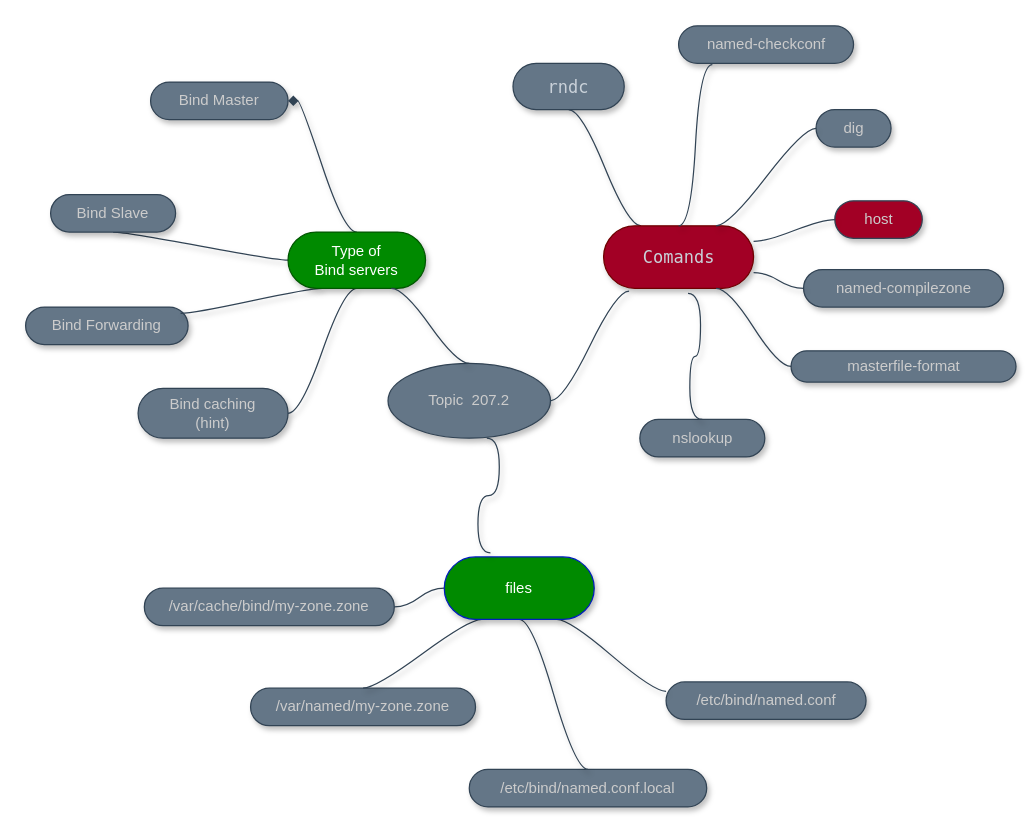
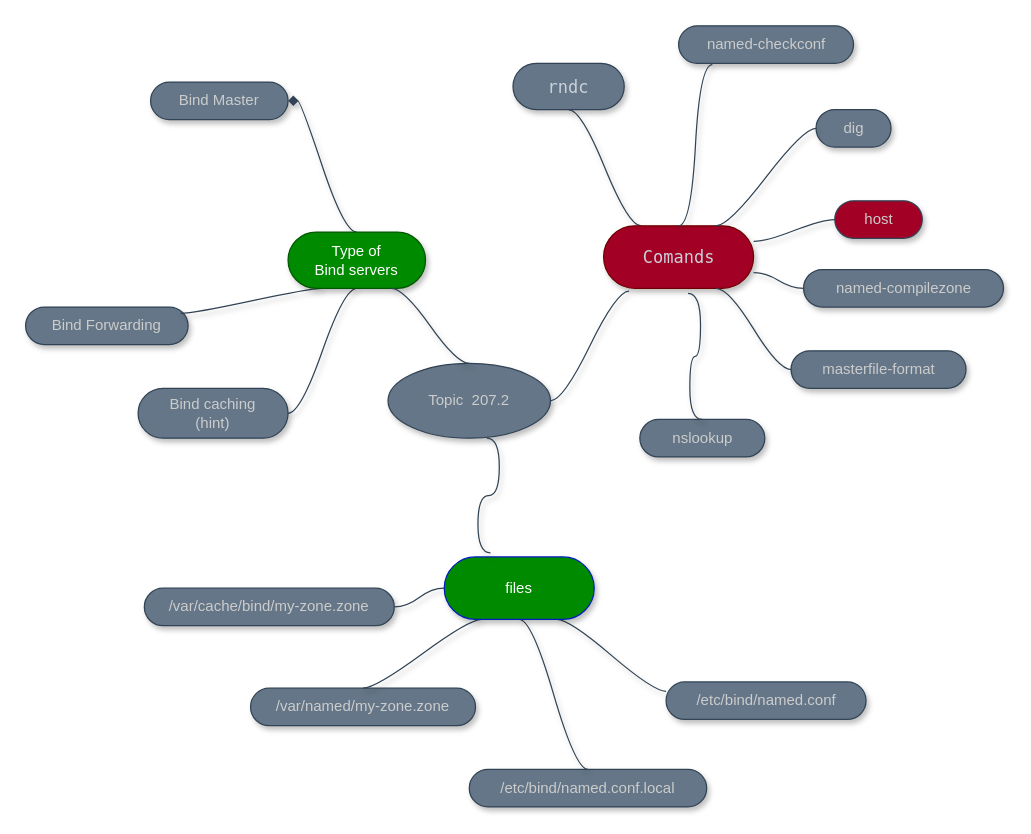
node "Bind Slave": removed
edge "Bind Slave" -- "Type of Bind servers": removed
node "masterfile-format": size 225x31 -> 175x38
